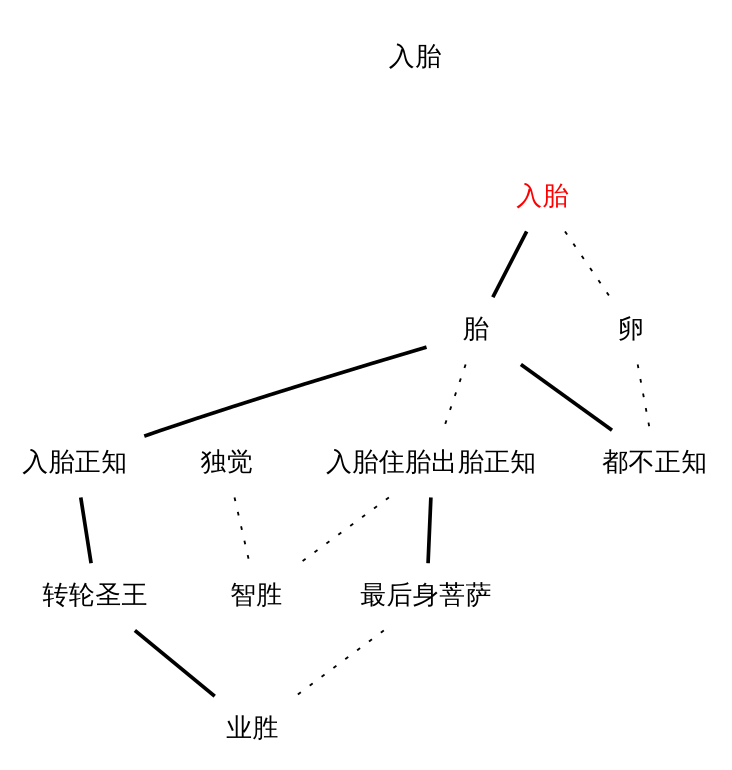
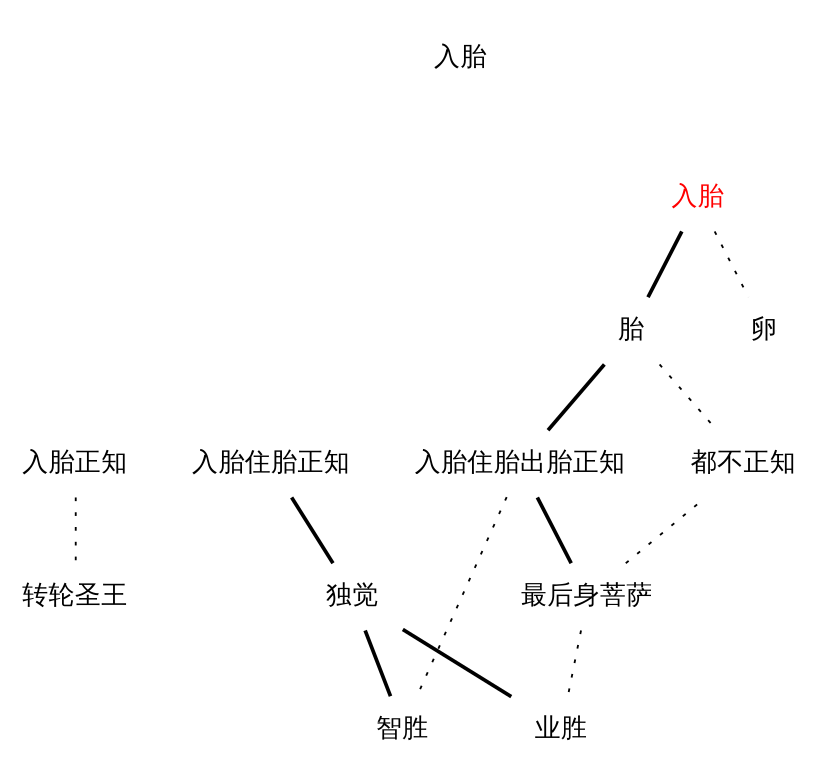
edge "胎" -- "入胎正知": removed
edge "胎" -- "入胎住胎出胎正知": style dotted -> bold
edge "胎" -- "都不正知": style bold -> dotted
edge "卵" -- "都不正知": now "最后身菩萨" -- "都不正知"
node "入胎住胎正知": added
edge "入胎正知" -- "转轮圣王": style bold -> dotted
edge "独觉" -- "智胜": style dotted -> bold
edge "转轮圣王" -- "业胜": now "独觉" -- "业胜"
